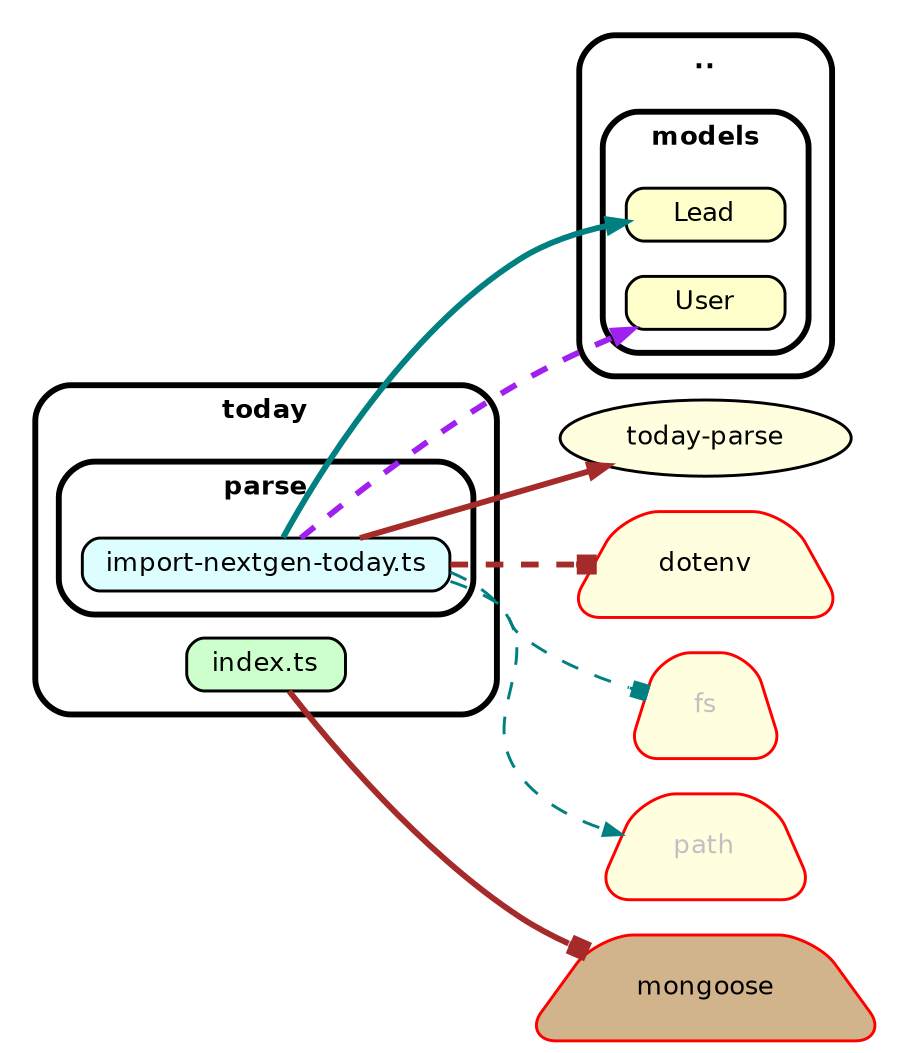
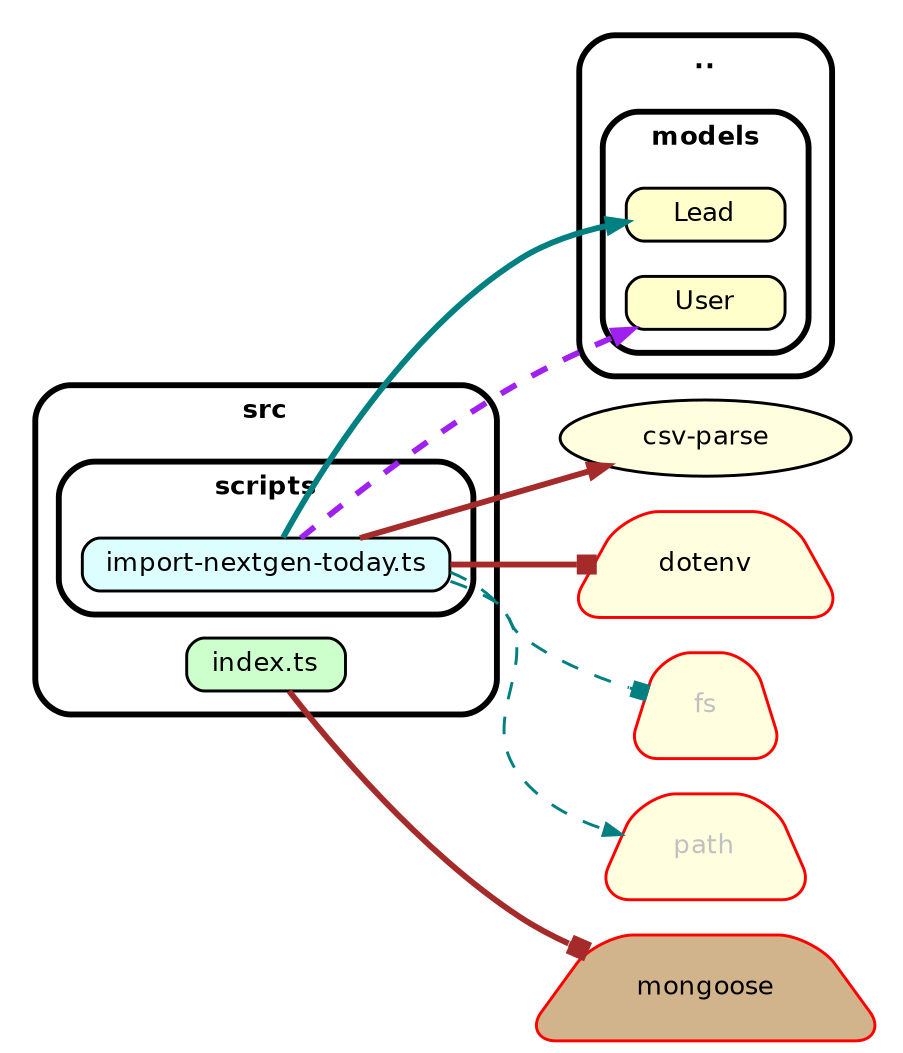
cluster "today": label "today" -> "src"
node "today-parse": label "today-parse" -> "csv-parse"
cluster "parse": label "parse" -> "scripts"
edge "import-nextgen-today.ts" -> "dotenv": style dashed -> solid
